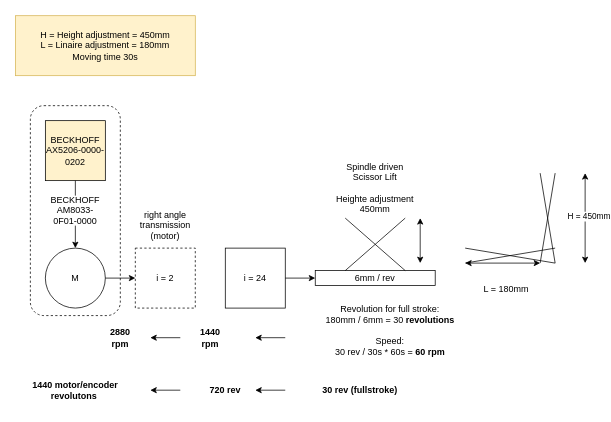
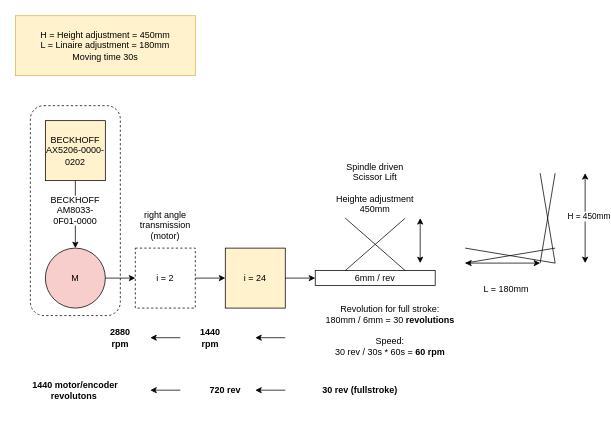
node "M": fillcolor #ffffff -> #f8cecc
edge "i = 2" -> "i = 24": added
node "i = 24": fillcolor #ffffff -> #fff2cc
